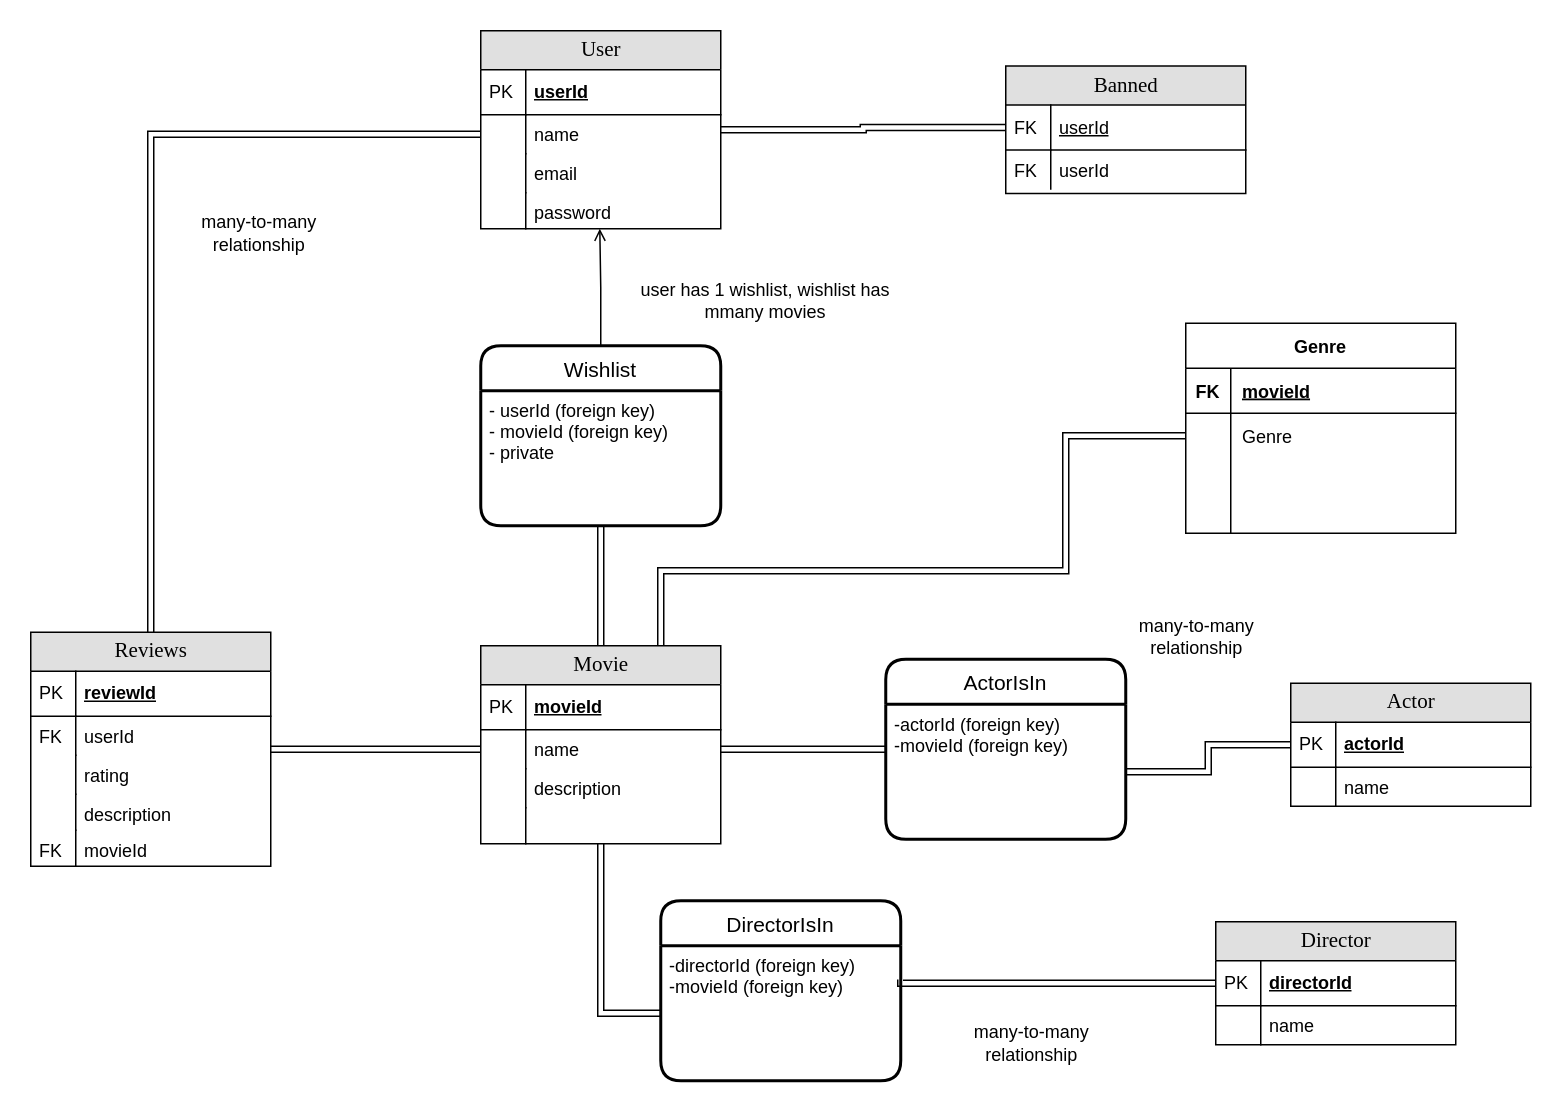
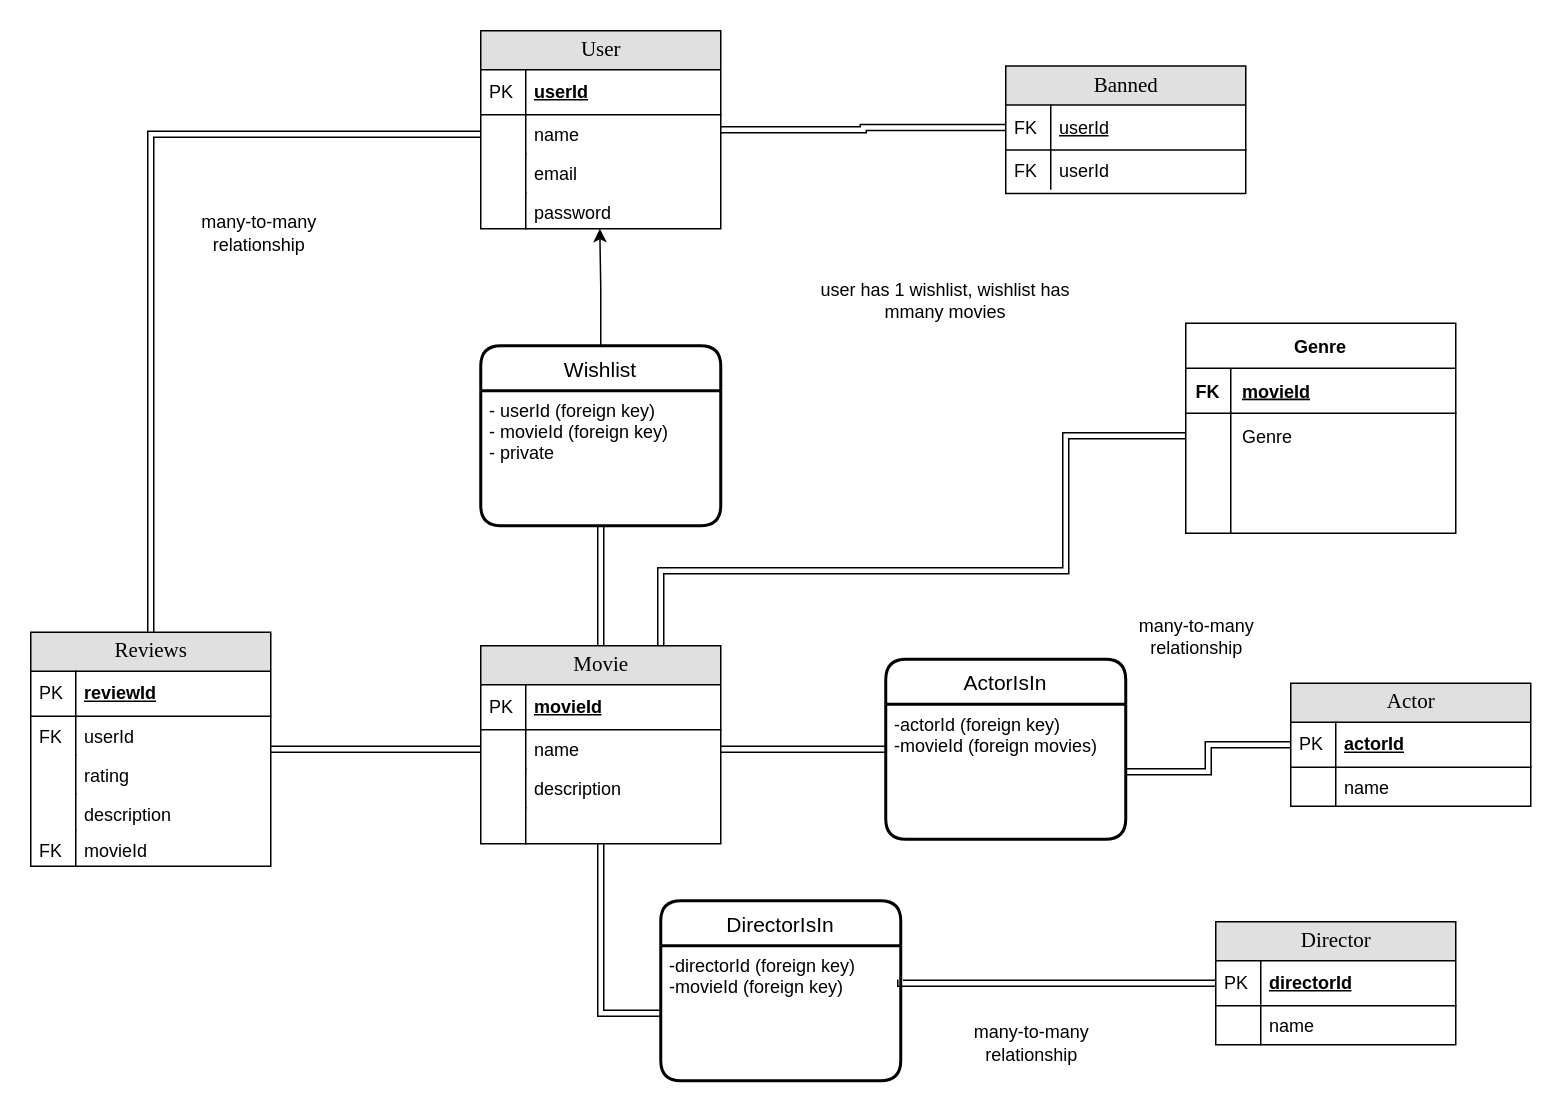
edge "Wishlist" -> "password": arrowhead open -> classic
node "user has 1 wishlist, wishlist has mmany movies": moved (766, 301) -> (946, 301)
node "-actorId (foreign key) -movieId (foreign key)": label "-actorId (foreign key) -movieId (foreign key)" -> "-actorId (foreign key) -movieId (foreign movies)"
